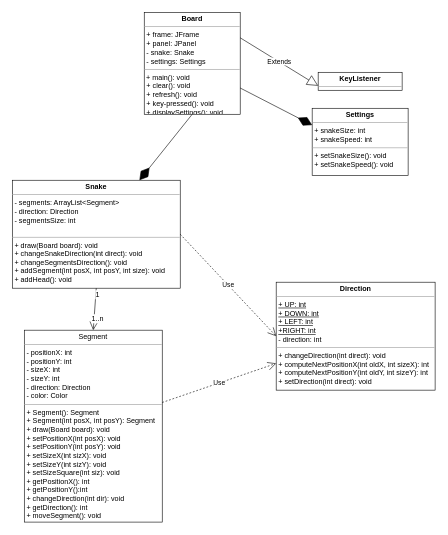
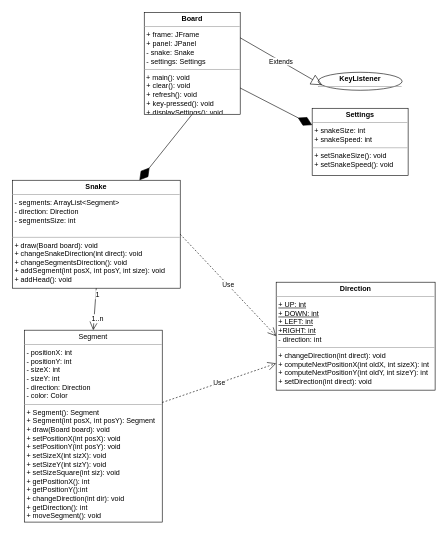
node "KeyListener": shape rectangle -> ellipse
